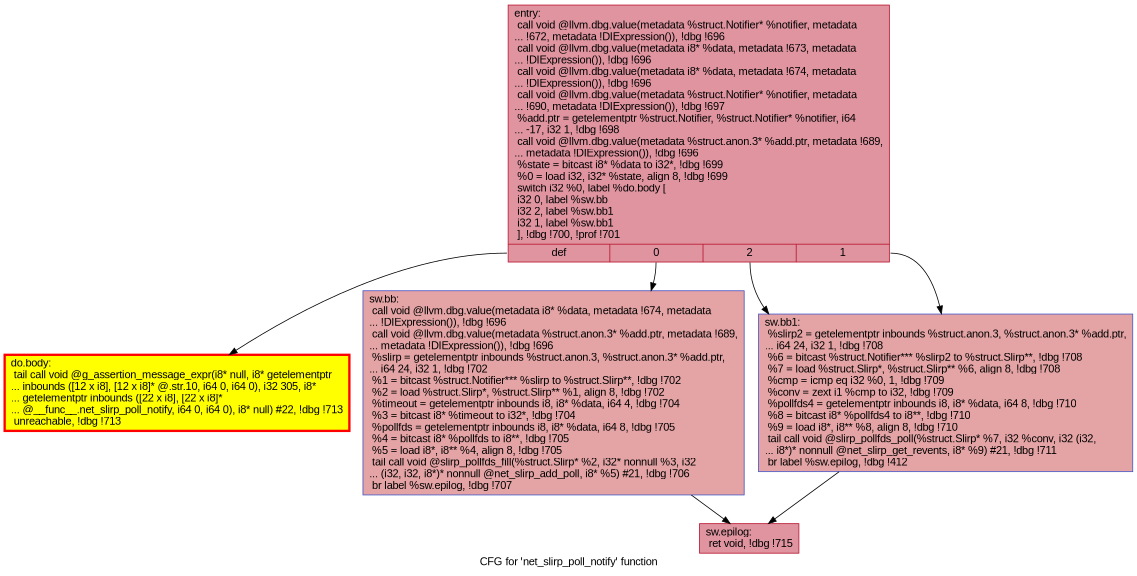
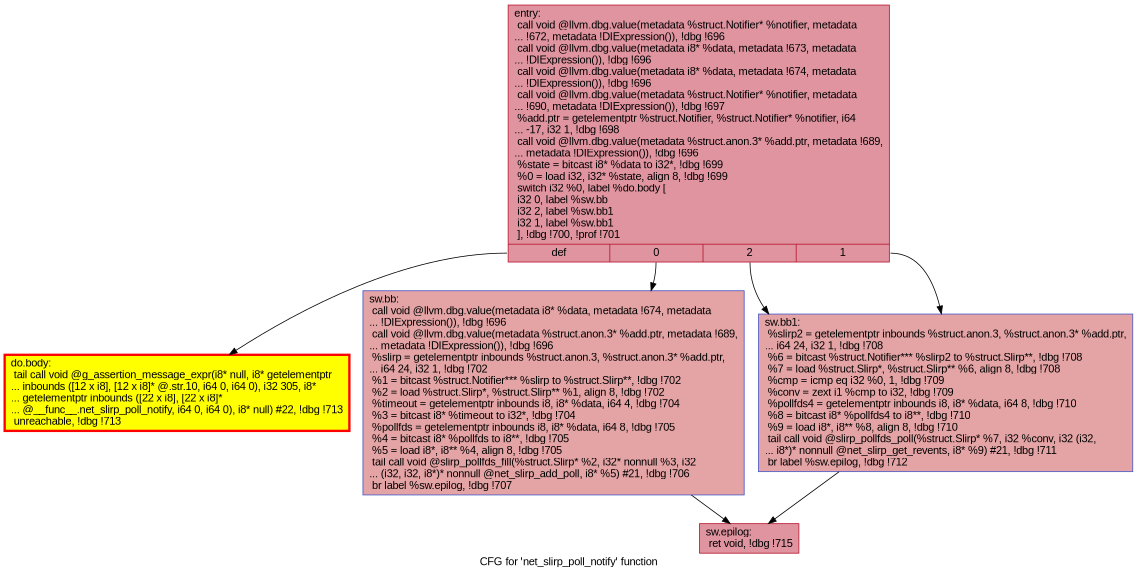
node "sw.bb1:": text "br label %sw.epilog, !dbg !412" -> "br label %sw.epilog, !dbg !712"
